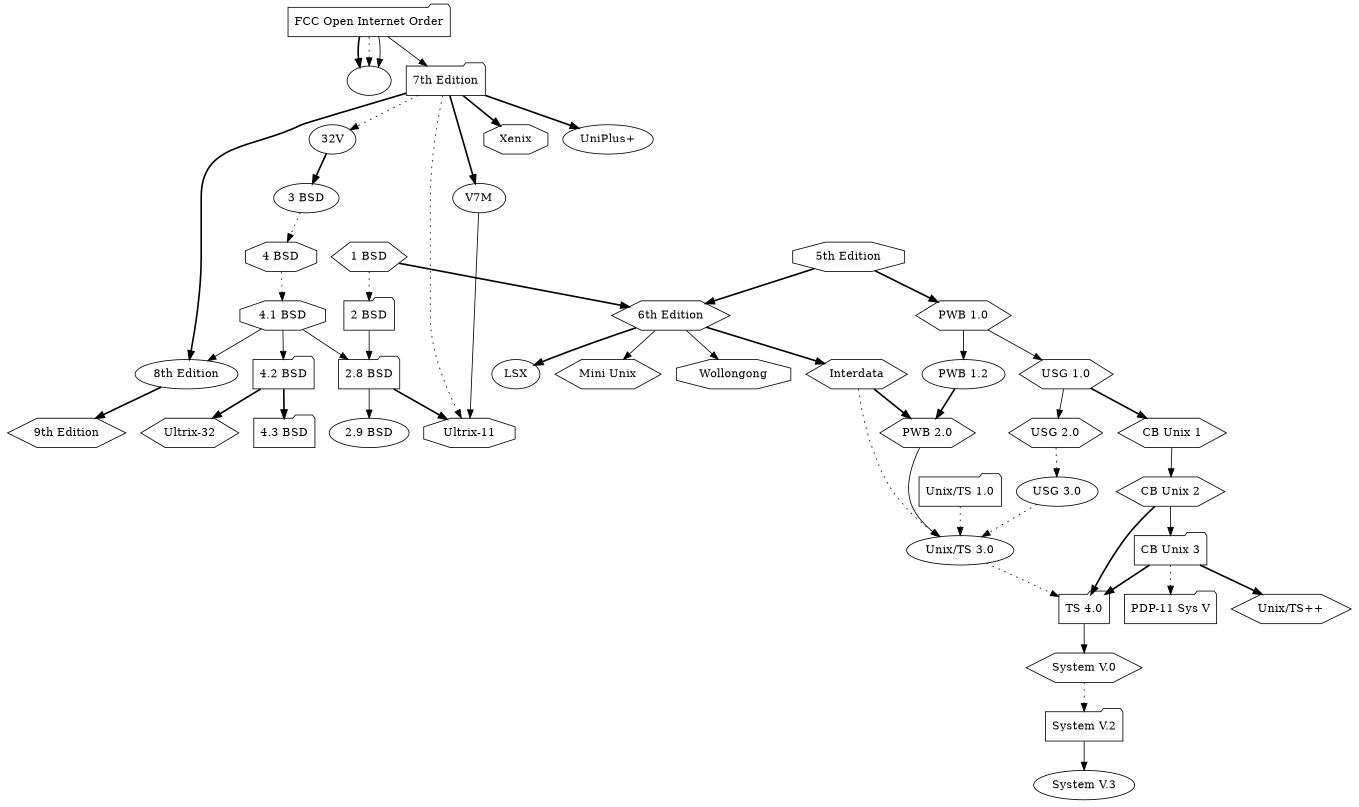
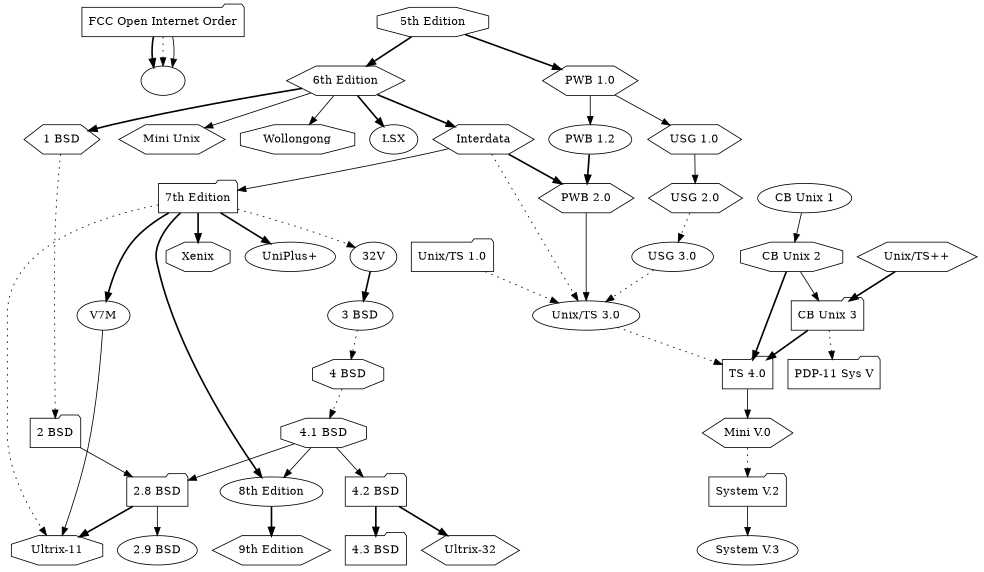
edge "FCC Open Internet Order" -> "7th Edition": now "Interdata" -> "7th Edition"
edge "1 BSD" -> "6th Edition": reversed
edge "USG 1.0" -> "CB Unix 1": removed
node "CB Unix 1": shape hexagon -> ellipse
node "CB Unix 2": shape hexagon -> octagon
edge "CB Unix 3" -> "Unix/TS++": reversed
node "System V.0": label "System V.0" -> "Mini V.0"
